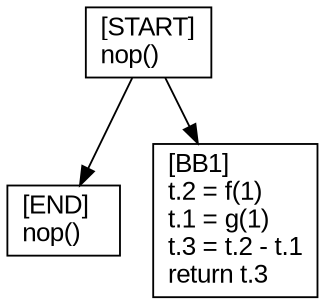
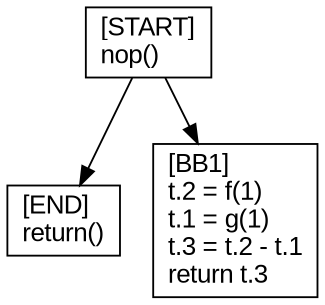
node "[END] nop()": label "[END] nop()" -> "[END] return()"
